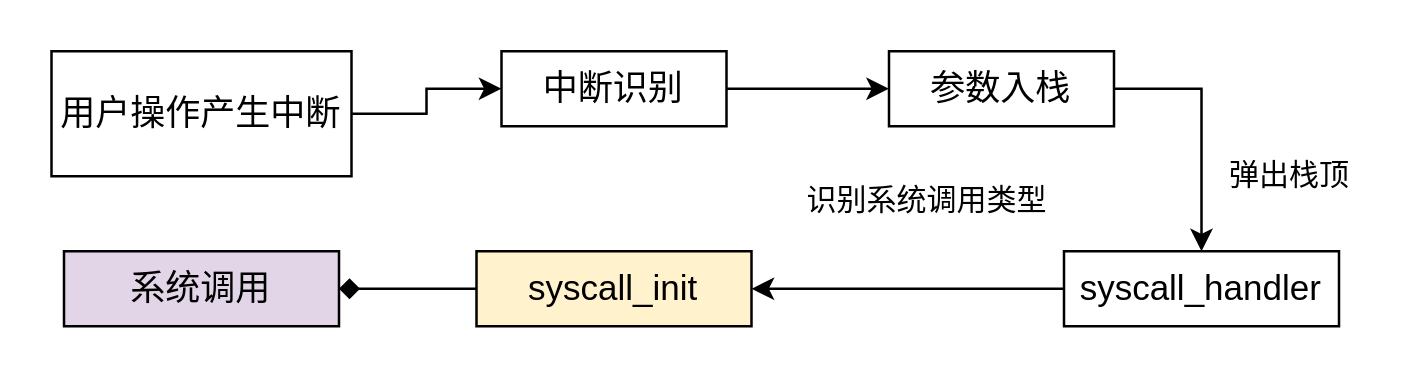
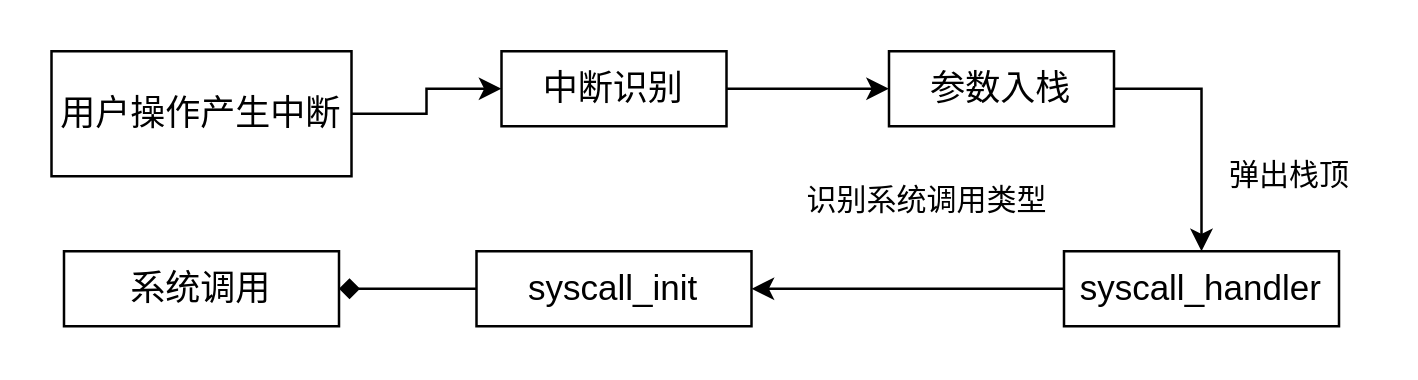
node "系统调用": fillcolor #e1d5e7 -> #ffffff
node "syscall_init": fillcolor #fff2cc -> #ffffff
